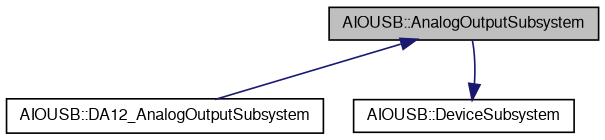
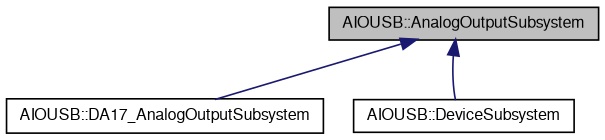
edge "AIOUSB::AnalogOutputSubsystem" -> "AIOUSB::DeviceSubsystem": reversed
node "AIOUSB::DA12_AnalogOutputSubsystem": label "AIOUSB::DA12_AnalogOutputSubsystem" -> "AIOUSB::DA17_AnalogOutputSubsystem"
